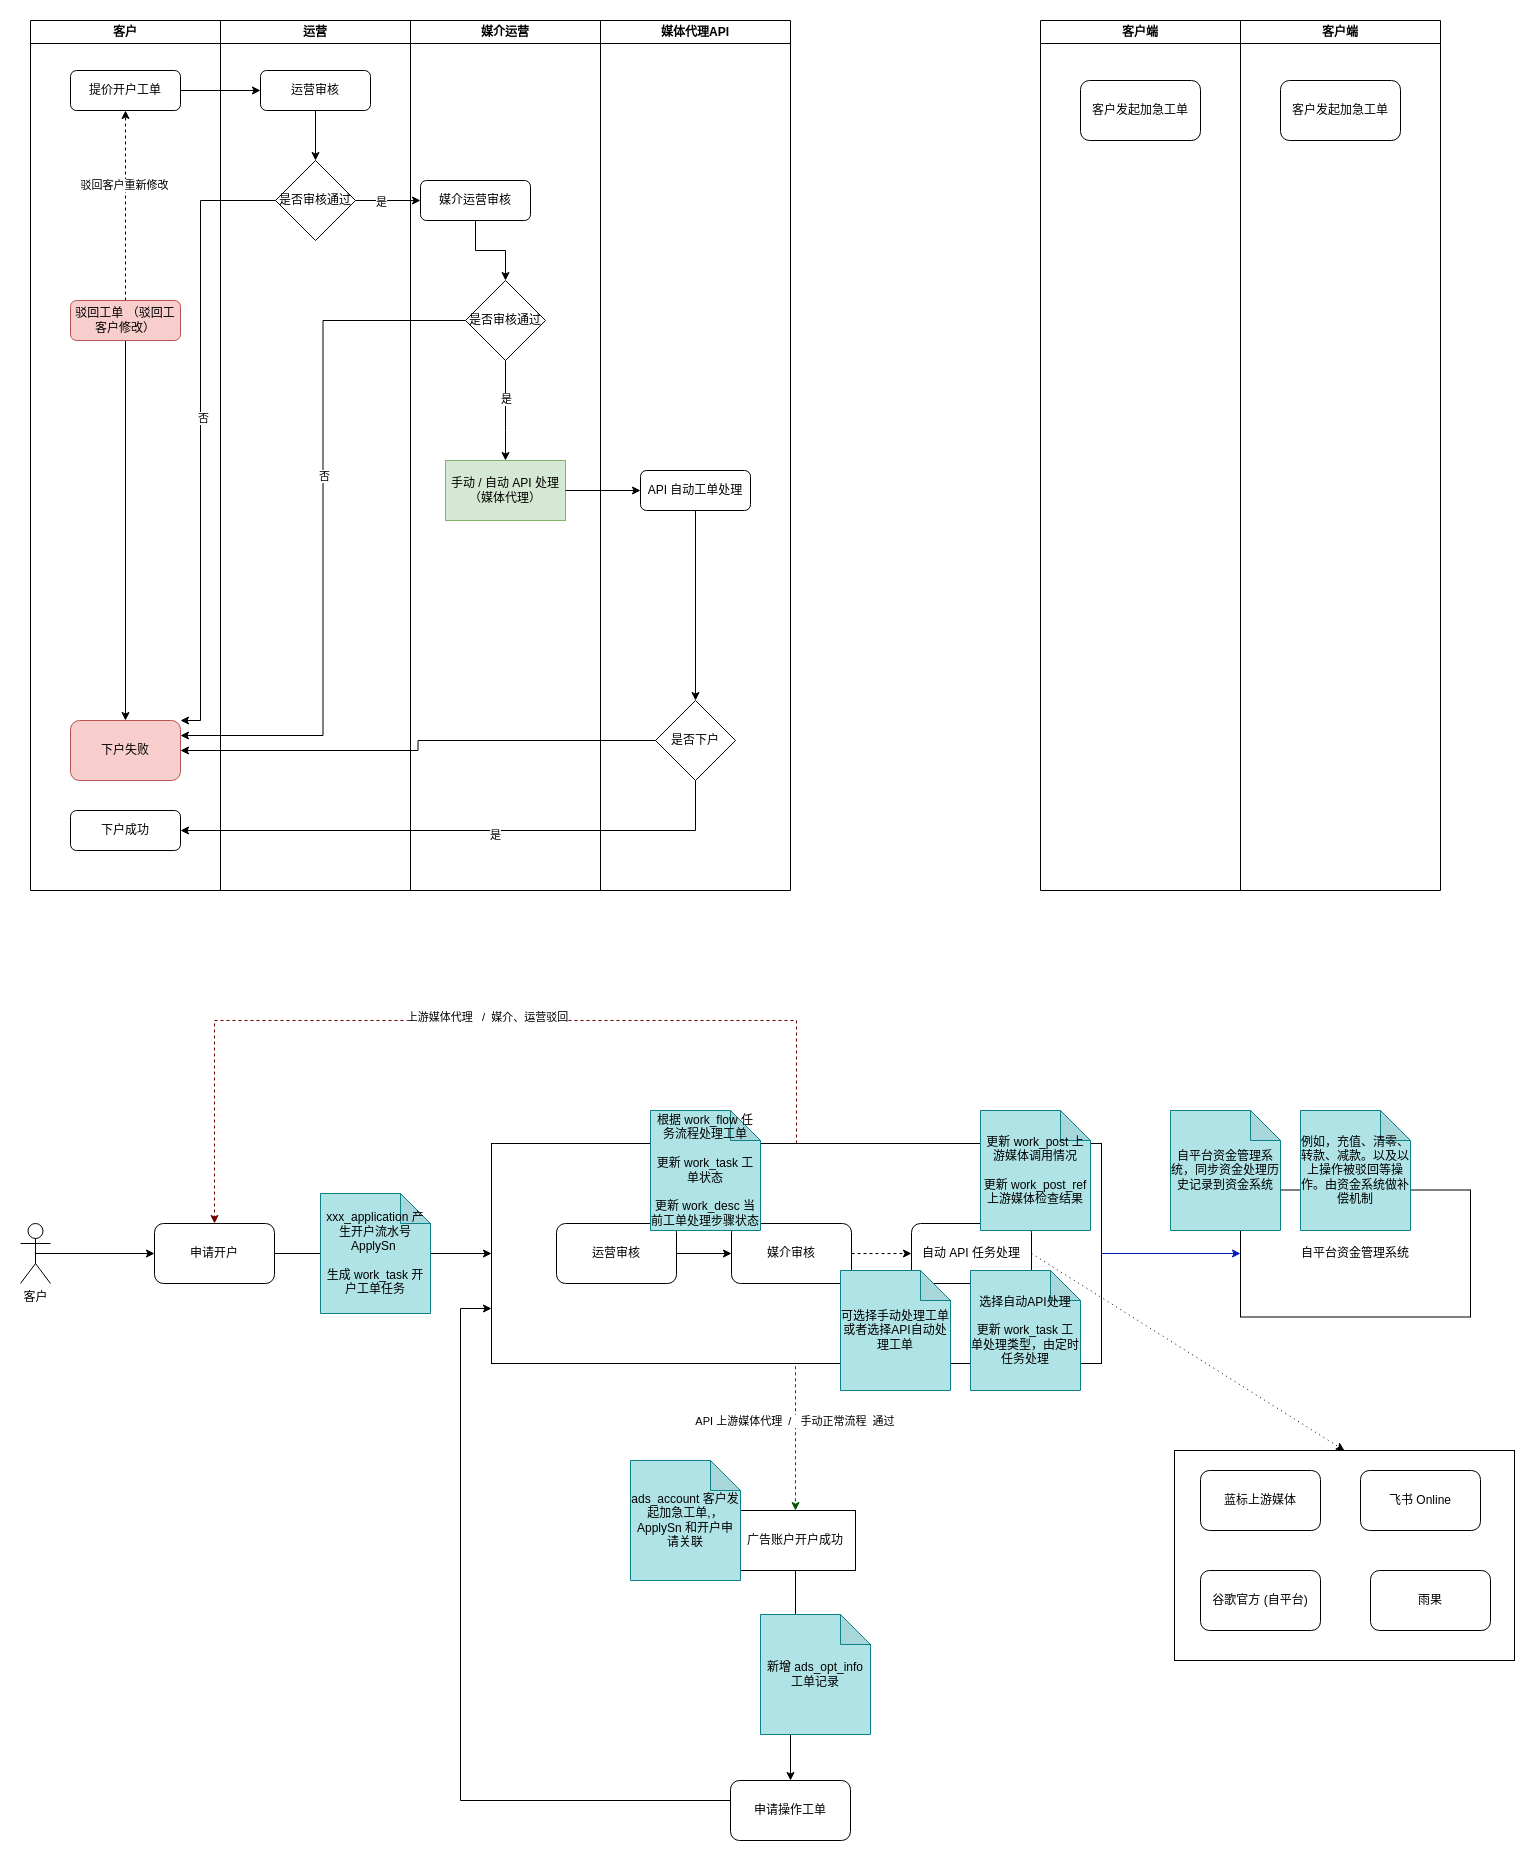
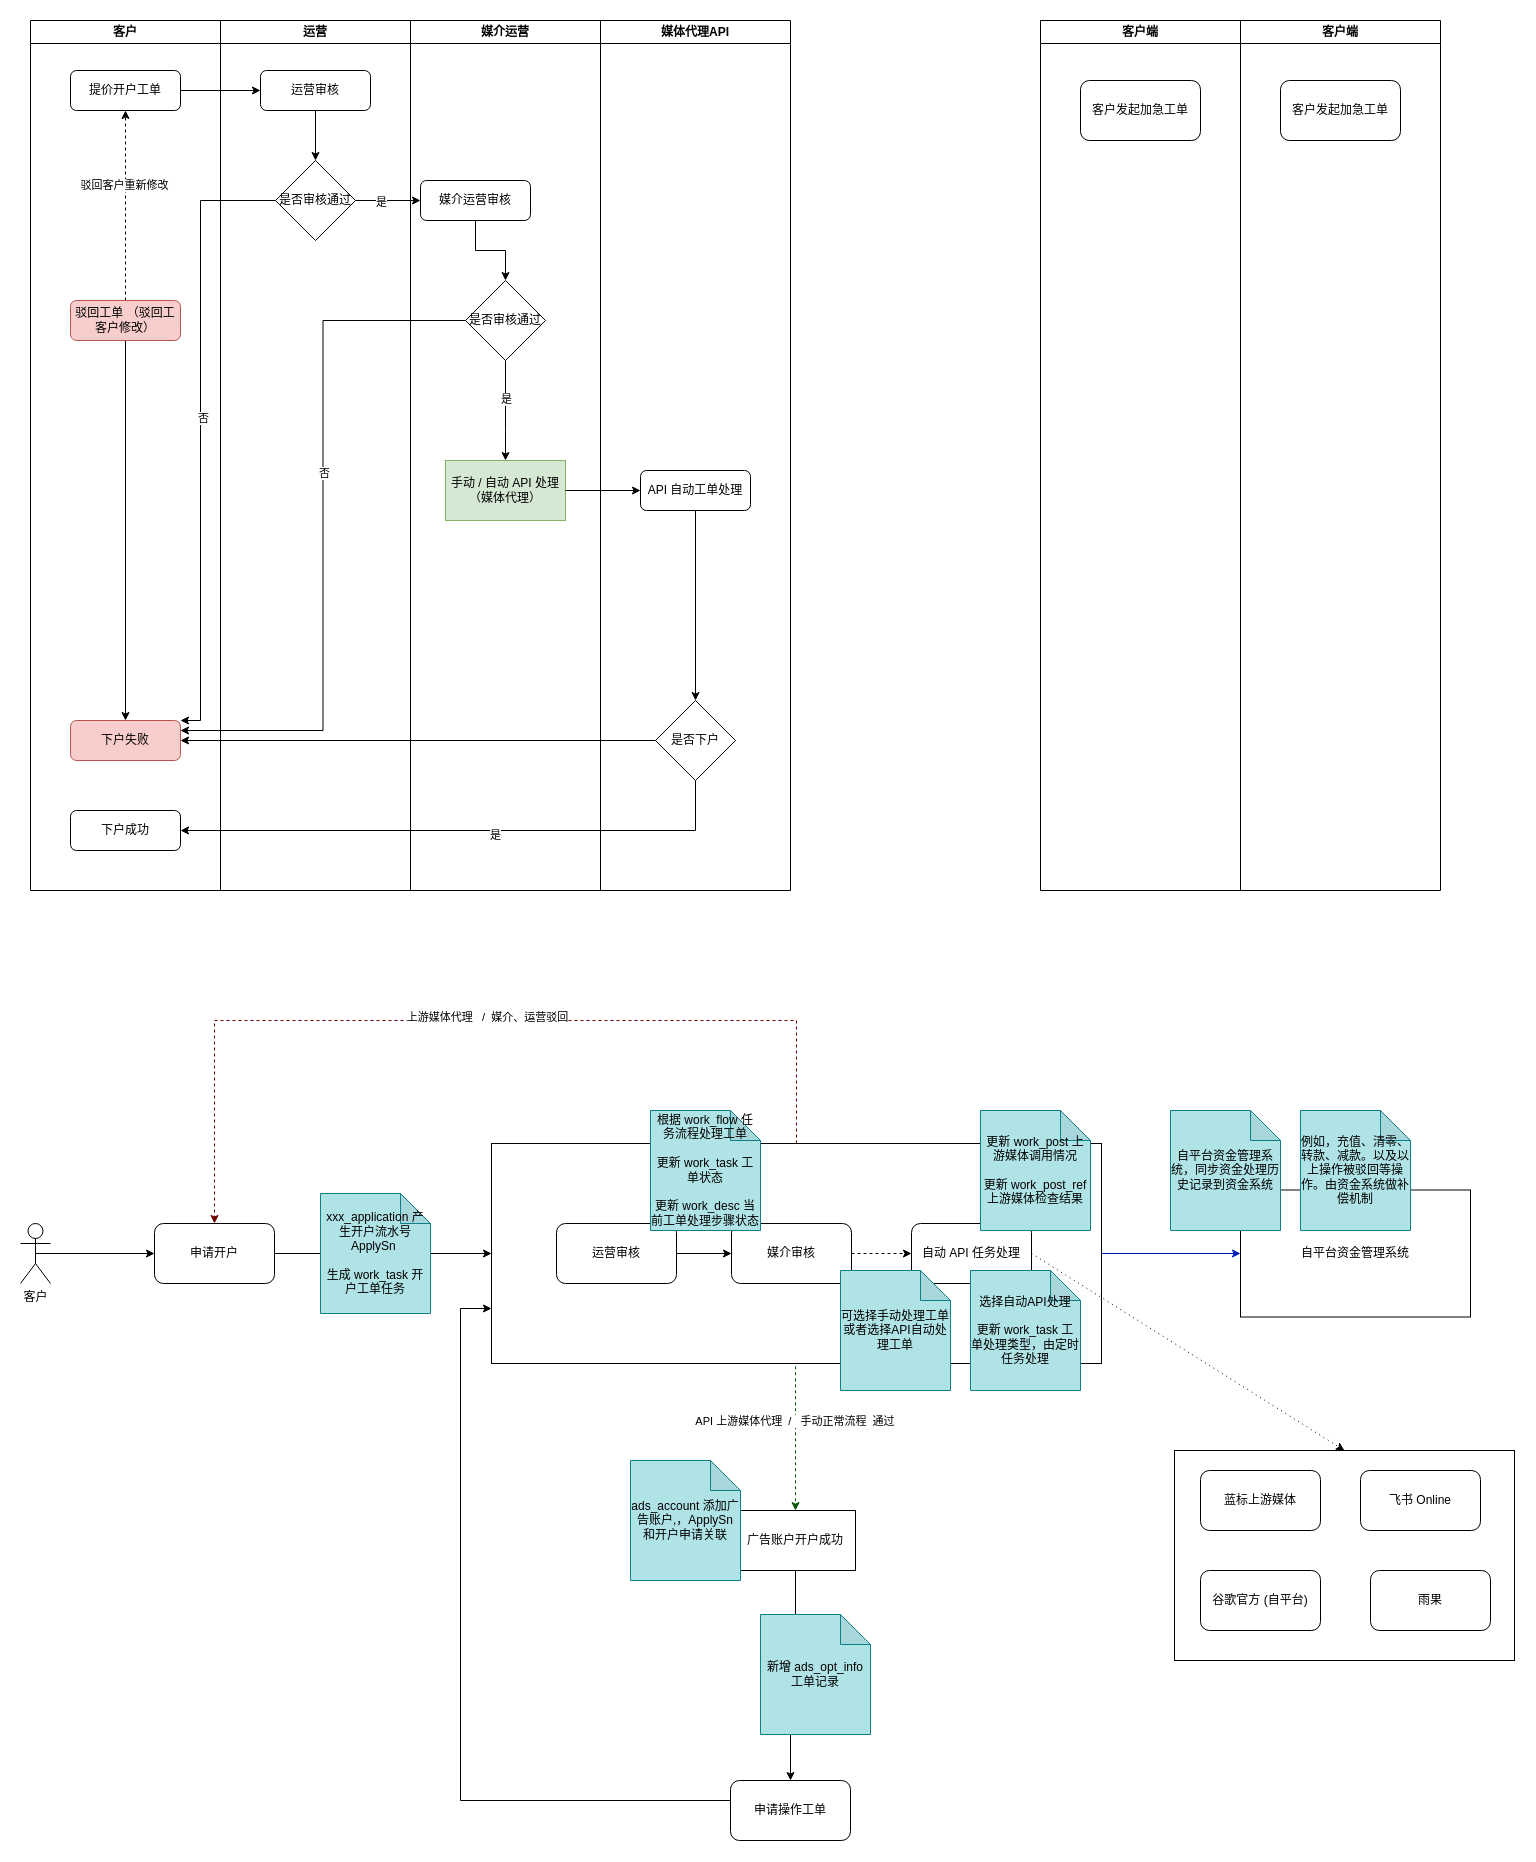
node "下户失败": size 110x60 -> 110x40
node "ads_account 客户发起加急工单,，ApplySn 和开户申请关联": label "ads_account 客户发起加急工单,，ApplySn 和开户申请关联" -> "ads_account 添加广告账户,，ApplySn 和开户申请关联"
